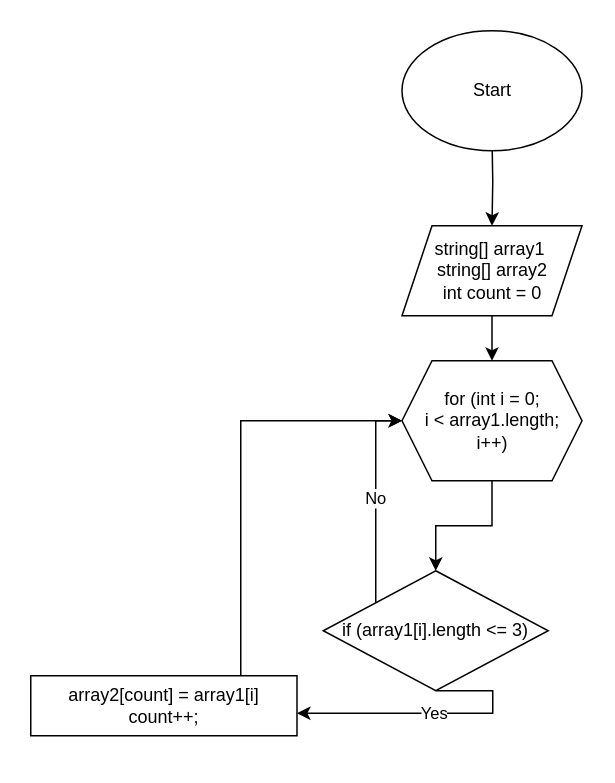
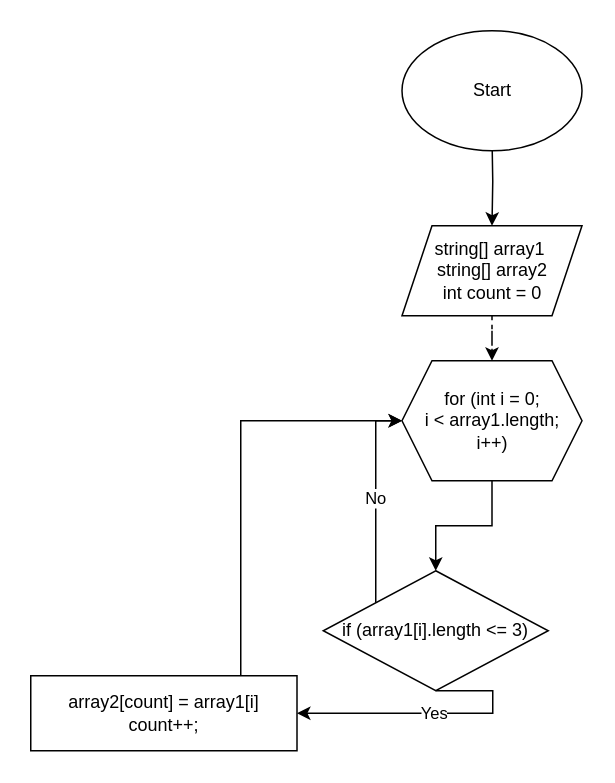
edge "string[] array1 string[] array2 int count = 0" -> "for (int i = 0; i < array1.length; i++)": style solid -> dashed
node "array2[count] = array1[i] count++;": size 266x60 -> 266x75
